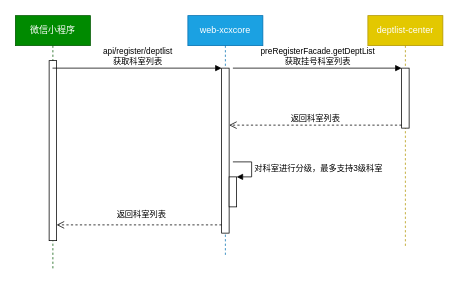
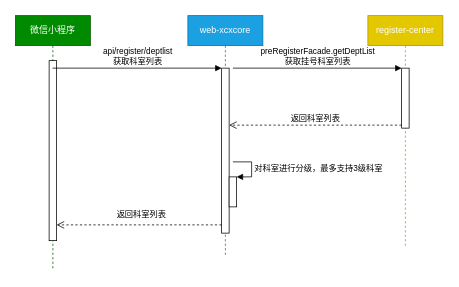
node "deptlist-center": label "deptlist-center" -> "register-center"
